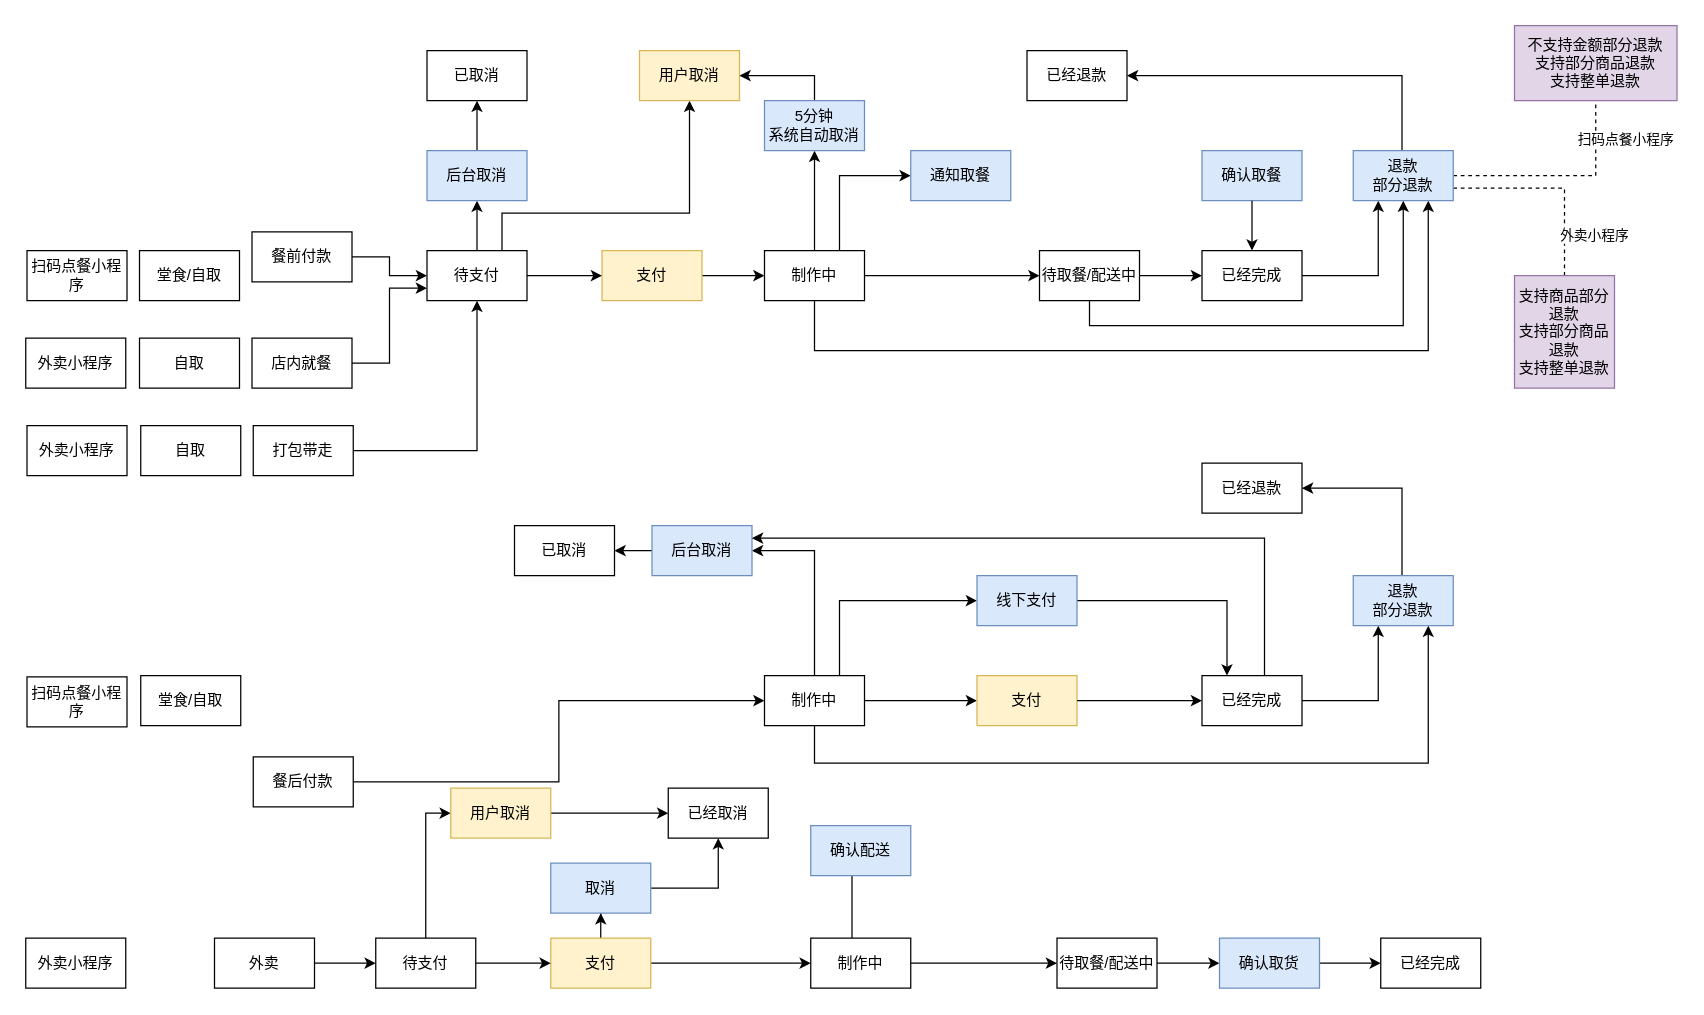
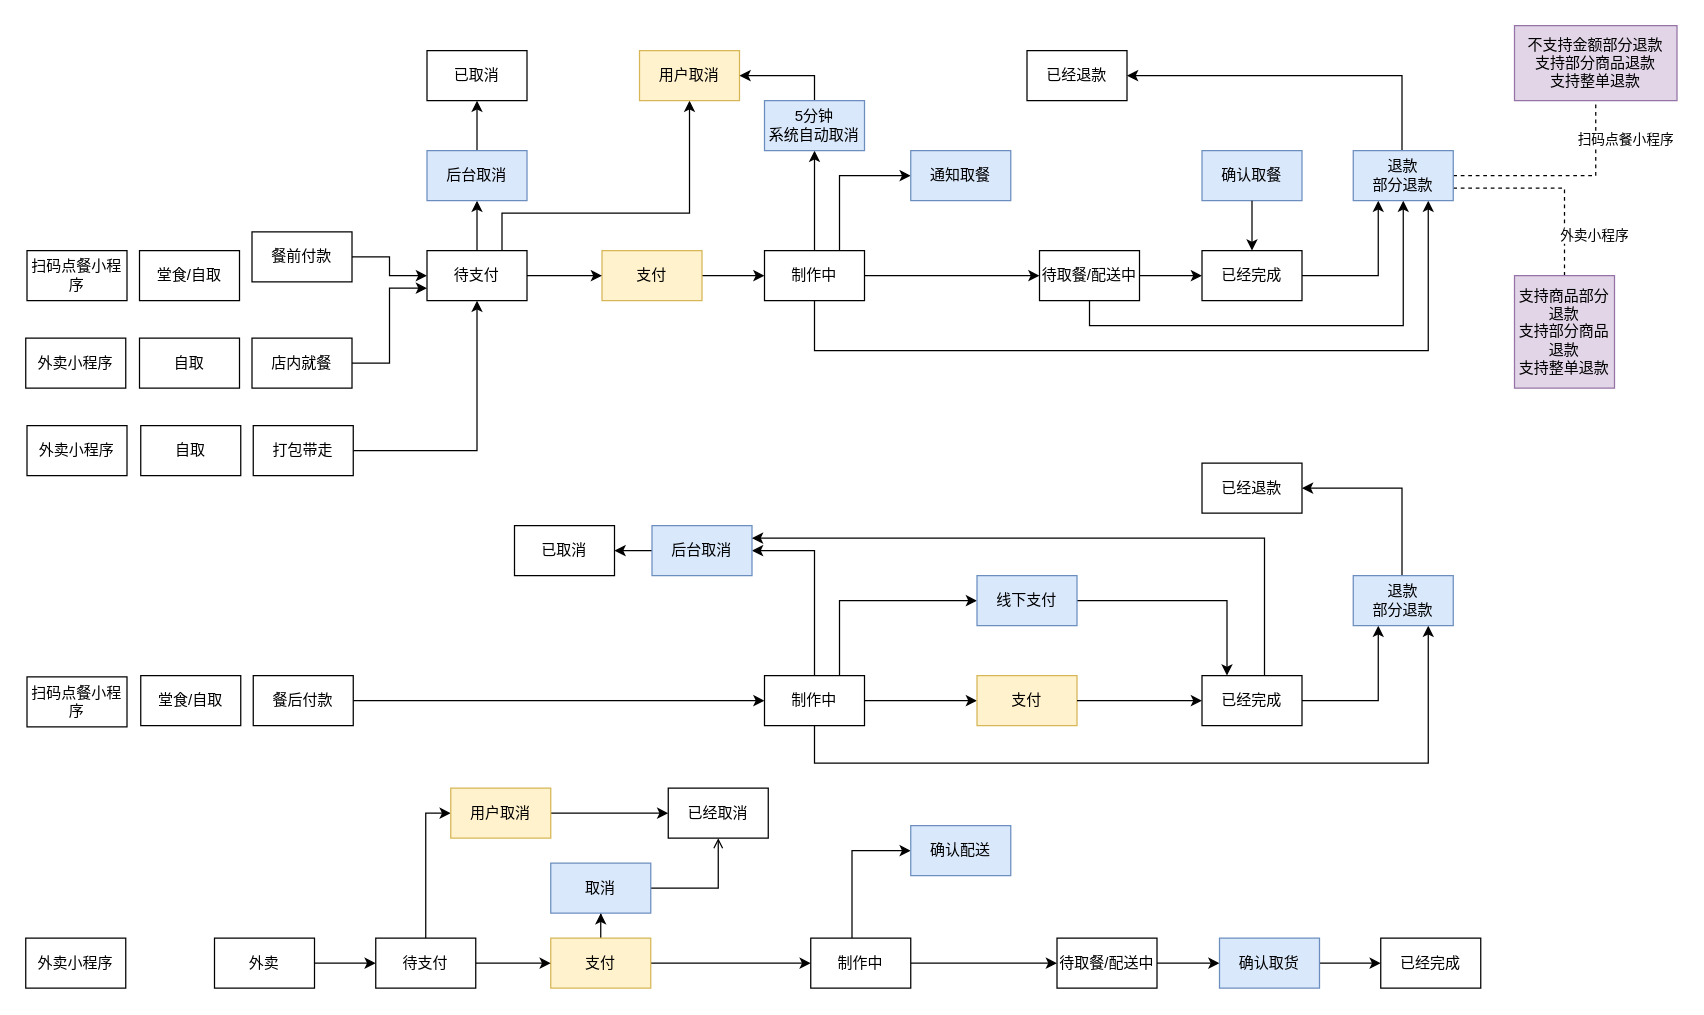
node "餐后付款": moved (303, 782) -> (303, 701)
edge "取消" -> "已经取消": arrowhead classic -> open
node "确认配送": moved (861, 851) -> (961, 851)
